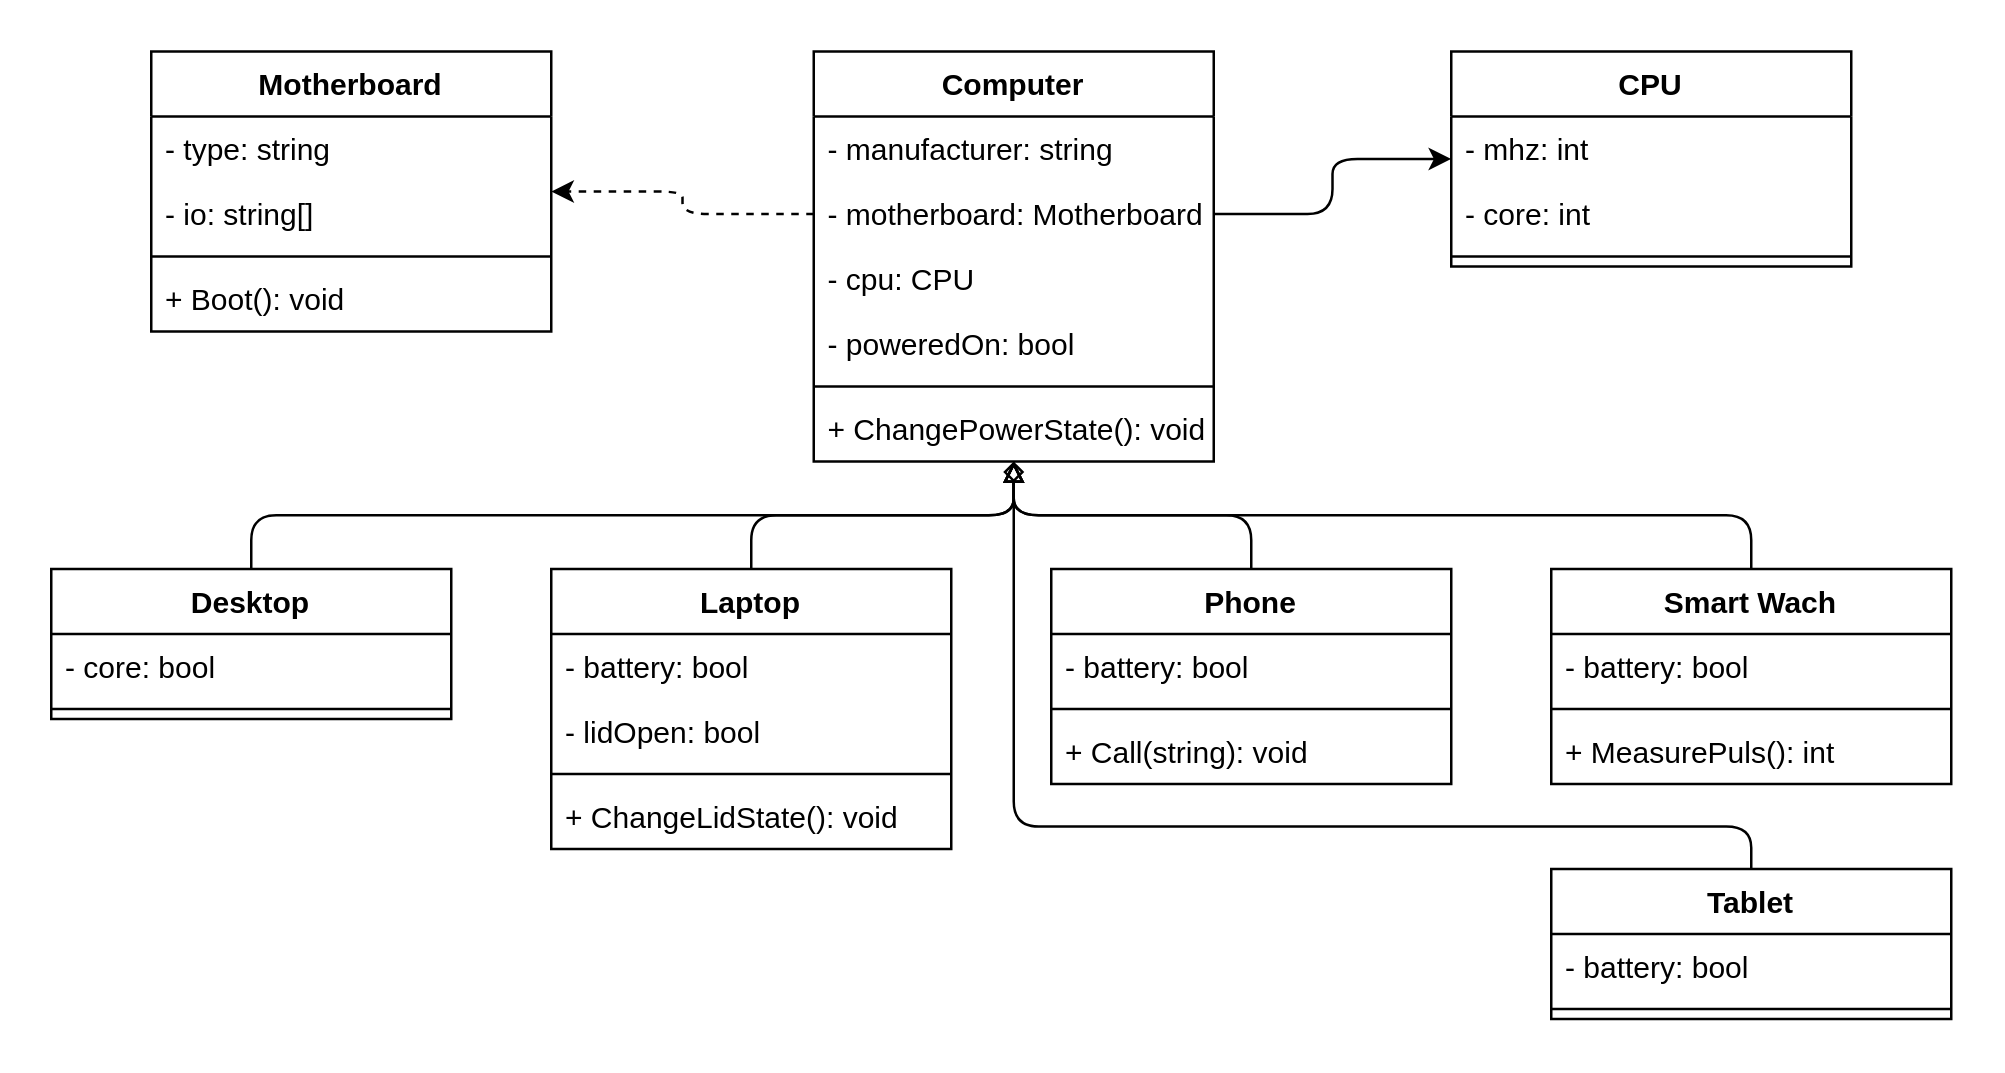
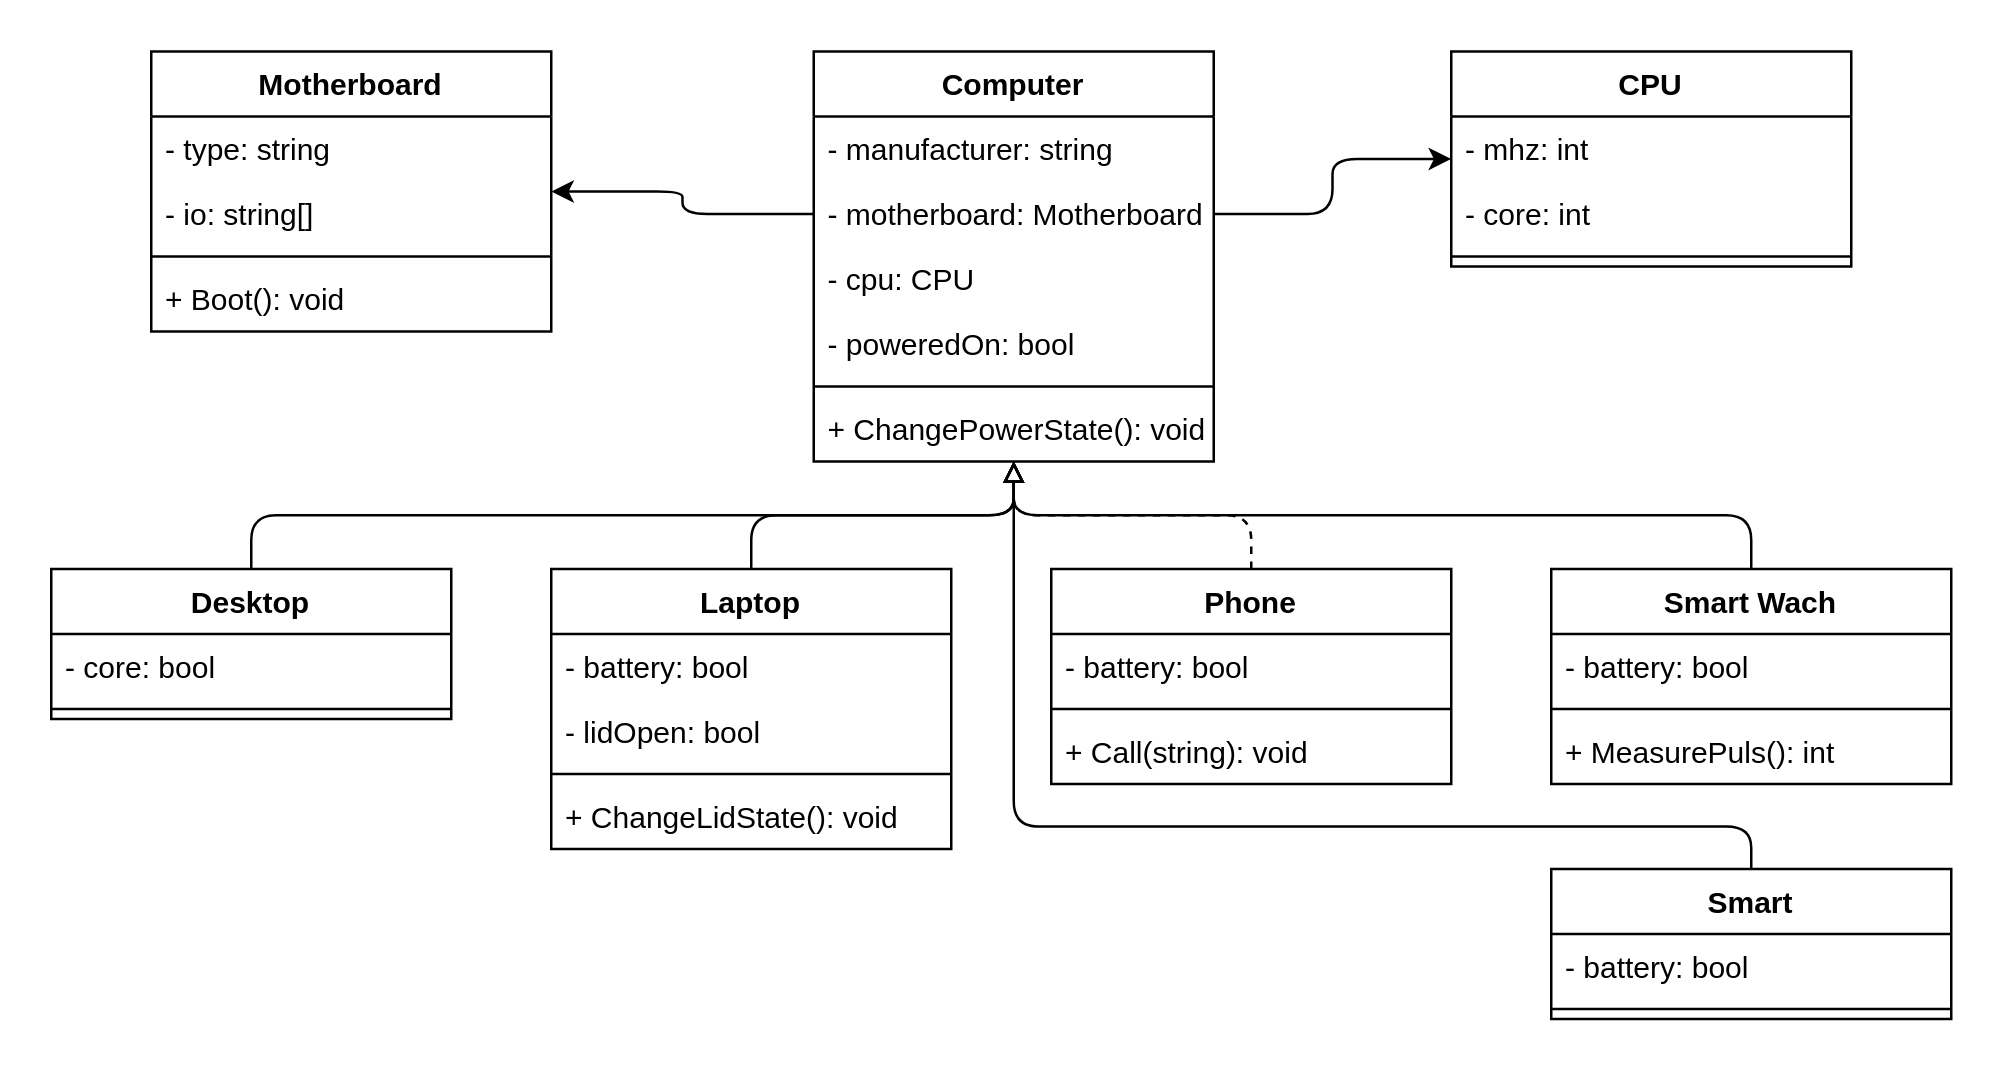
edge "- motherboard: Motherboard" -> "Motherboard": style dashed -> solid
edge "Smart Wach" -> "Computer": arrowhead diamond -> block
edge "Phone" -> "Computer": style solid -> dashed
node "Tablet": label "Tablet" -> "Smart"
